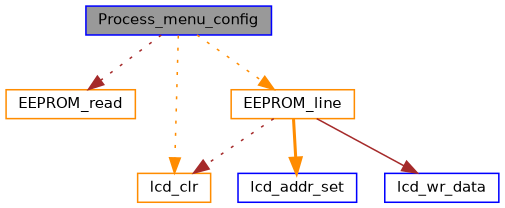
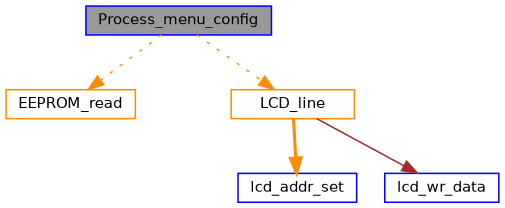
edge "Process_menu_config" -> "EEPROM_read": color brown -> darkorange
node "EEPROM_line": label "EEPROM_line" -> "LCD_line"
node "lcd_clr": removed
